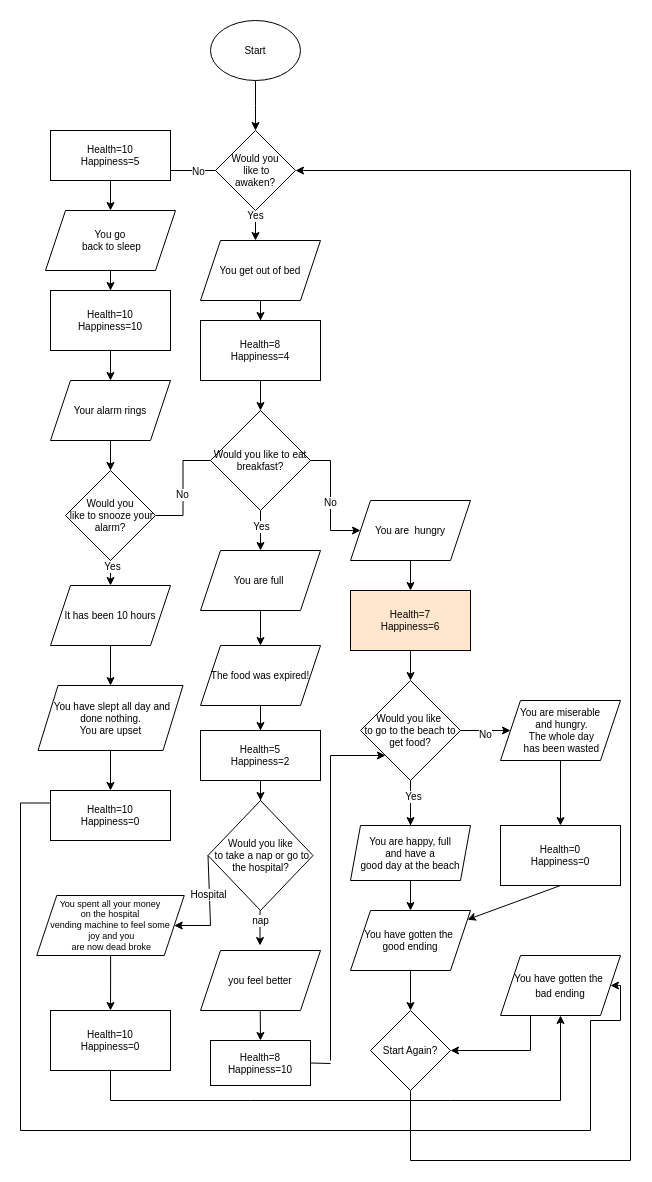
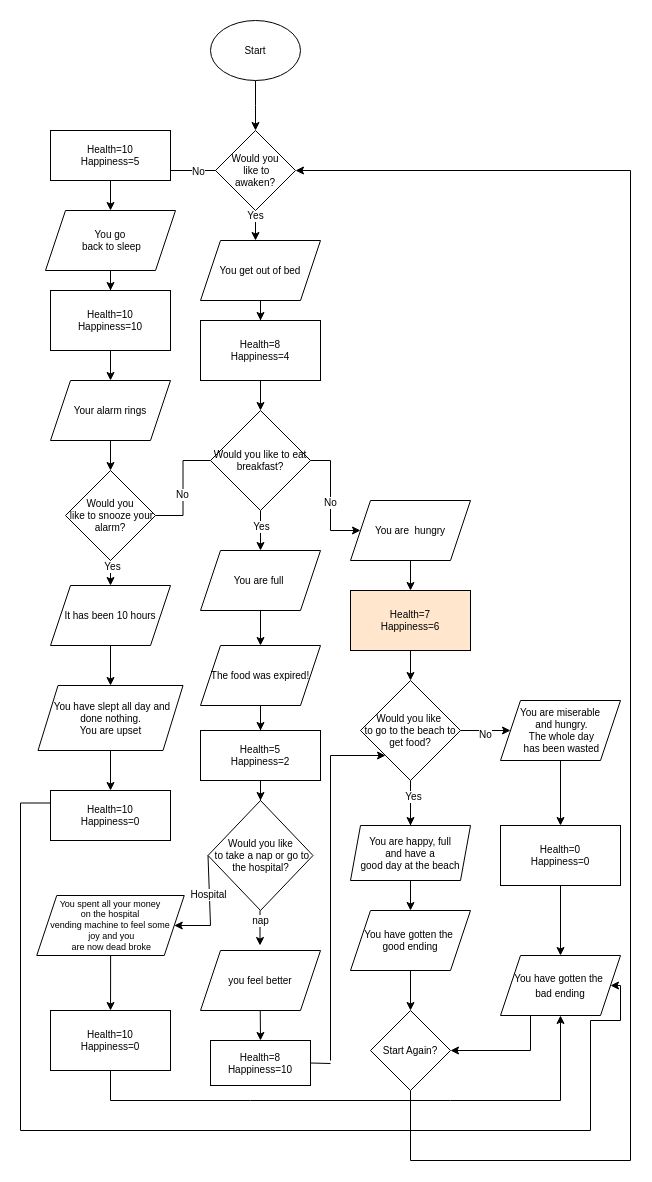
edge "Health=0Happiness=0" -> "You have gotten the good ending": now "Health=0Happiness=0" -> "You have gotten the bad ending"
